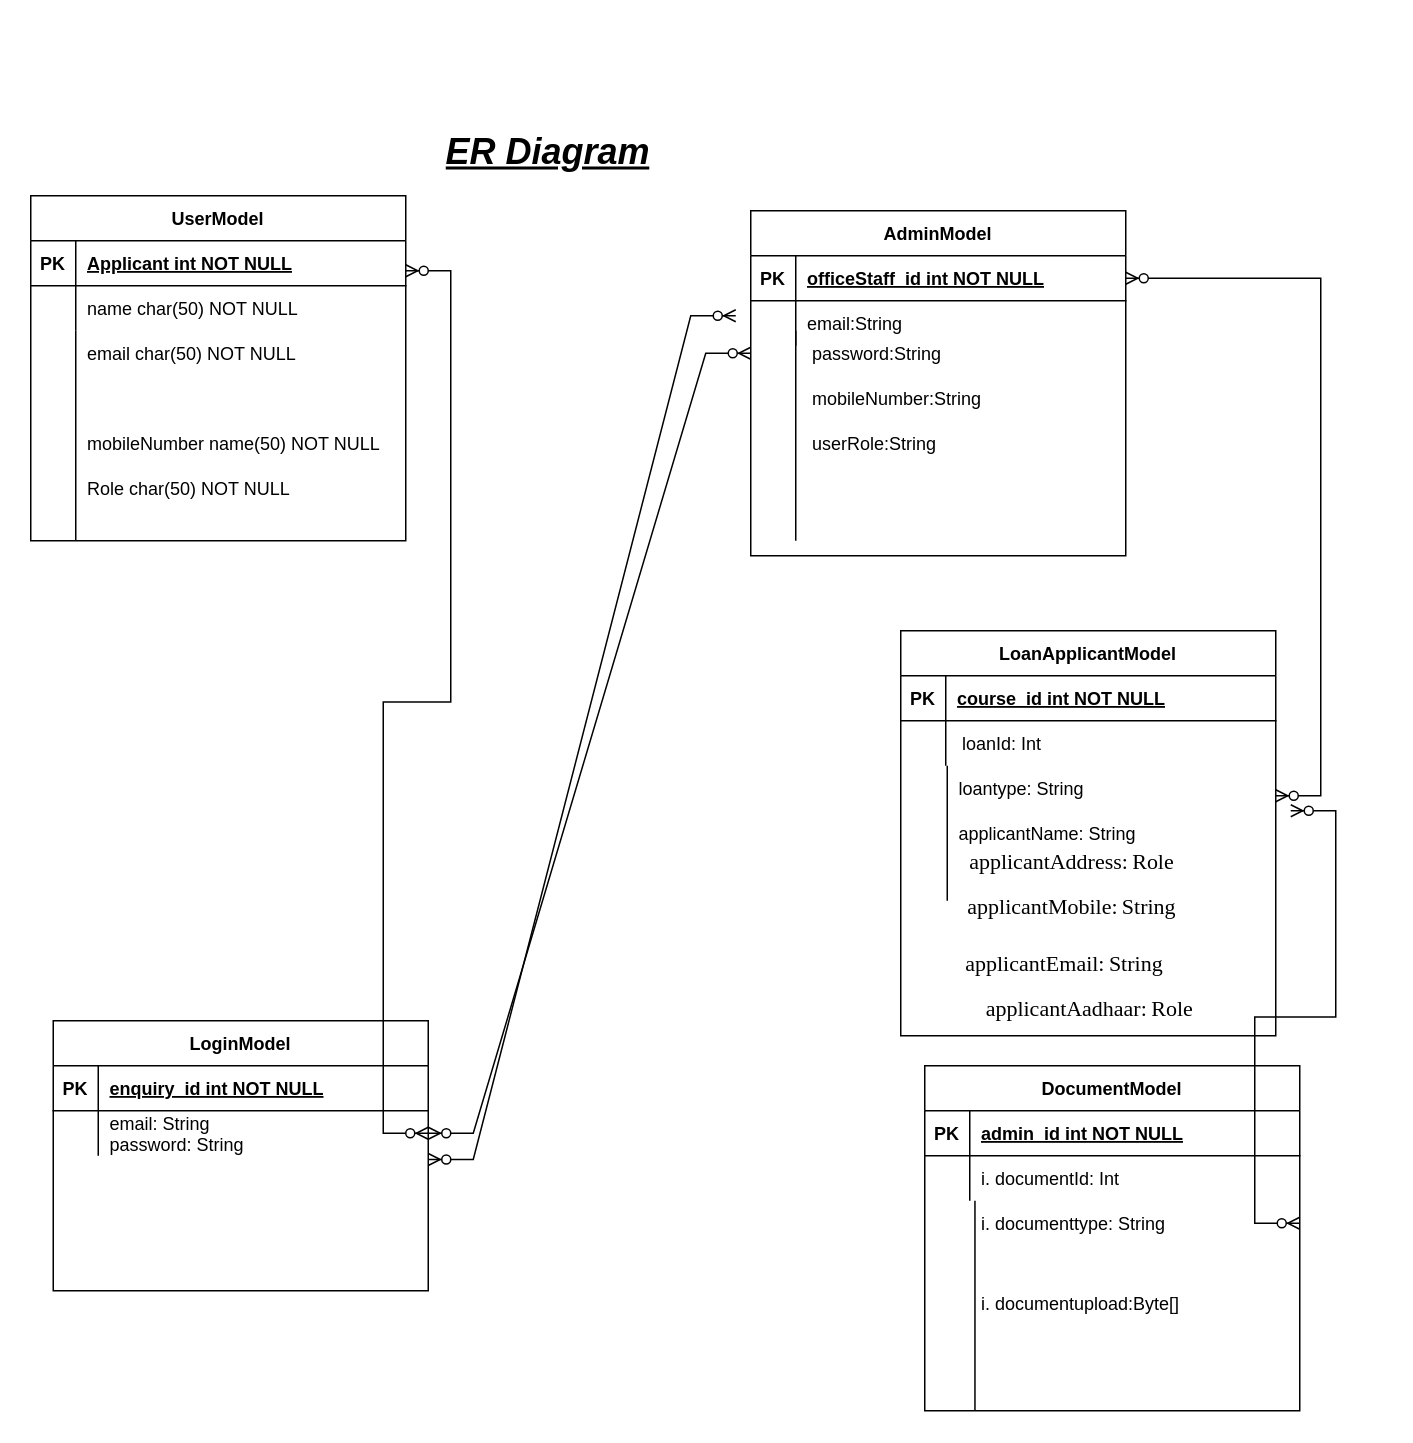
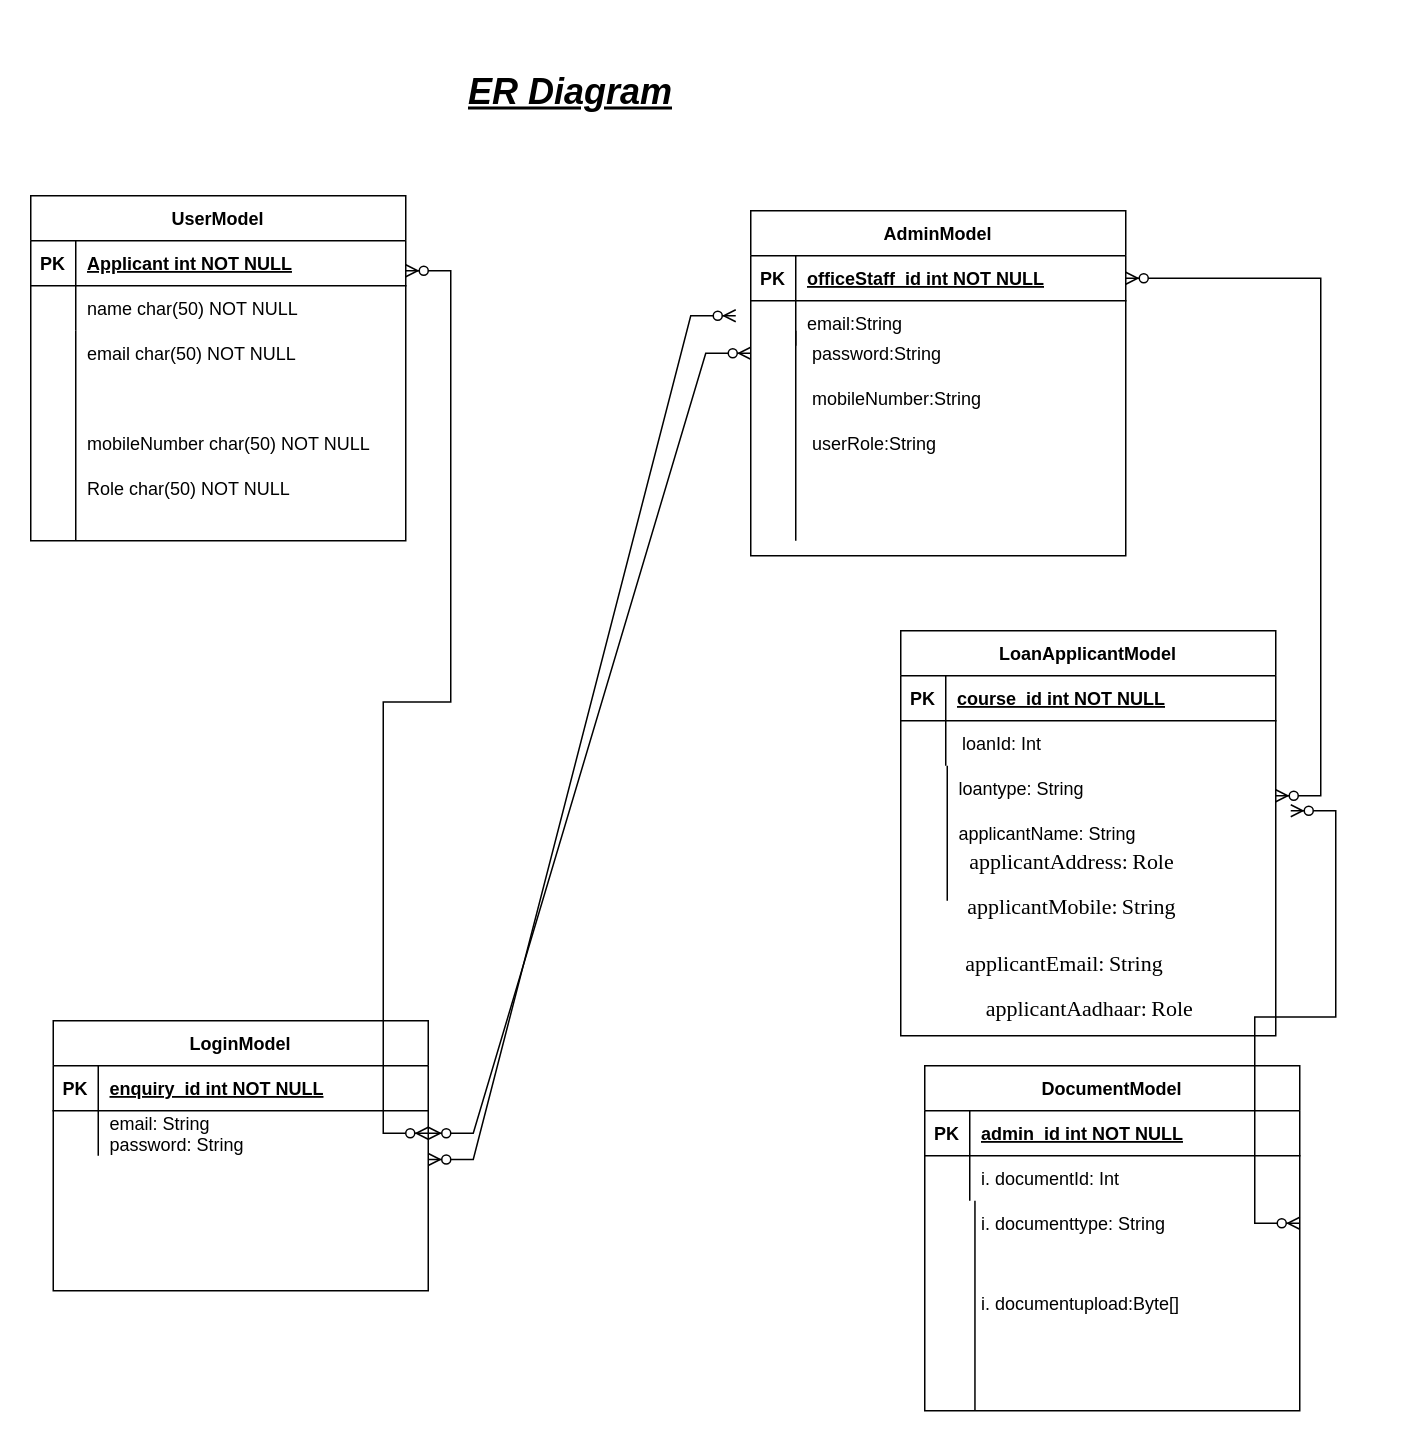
node "ER Diagram": moved (578, 211) -> (601, 151)
node "mobileNumber name(50) NOT NULL": label "mobileNumber name(50) NOT NULL" -> "mobileNumber char(50) NOT NULL"
